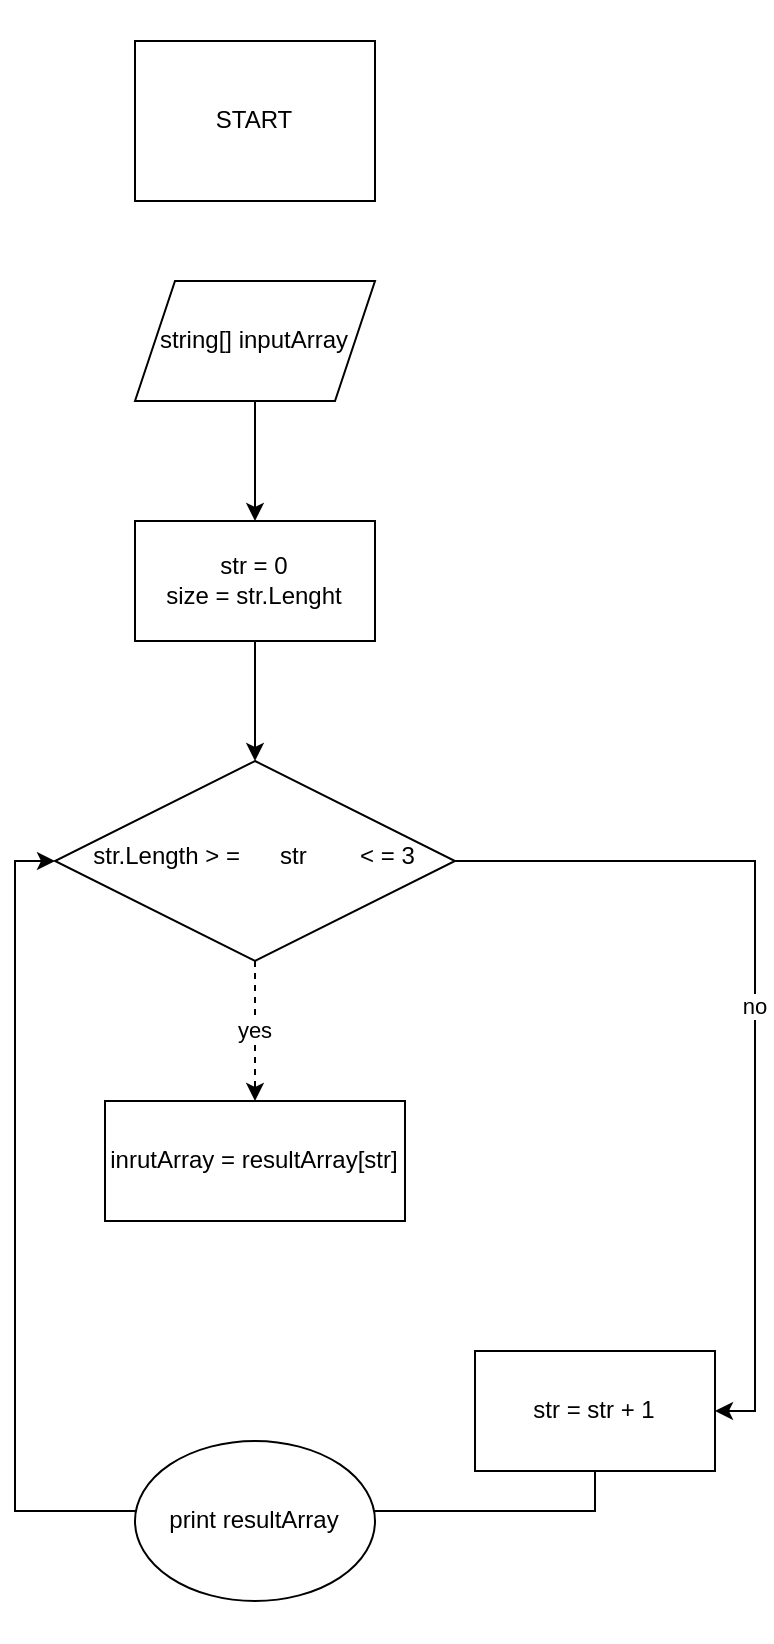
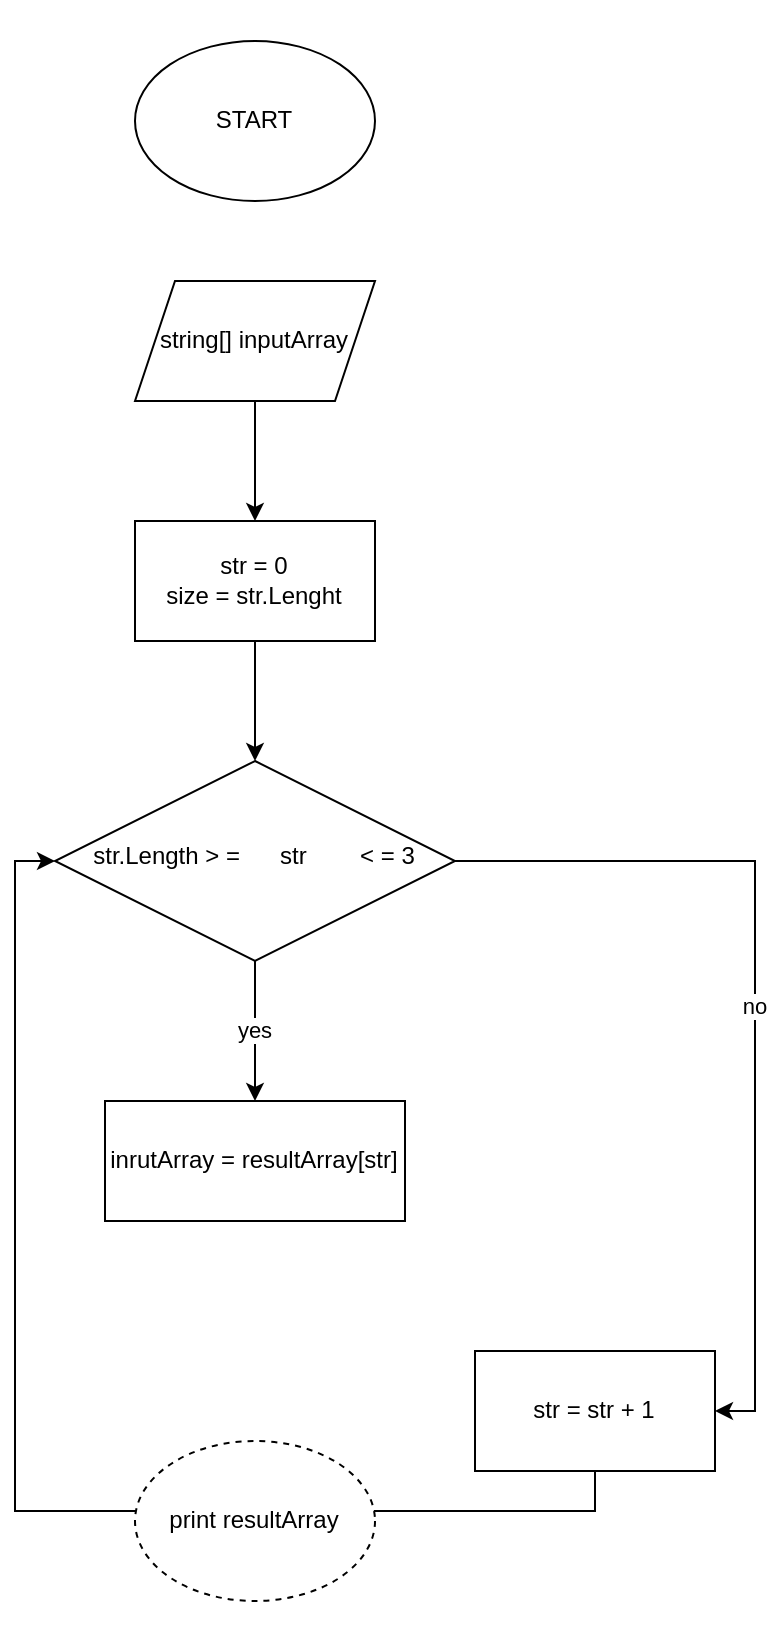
node "START": shape rectangle -> ellipse
edge "str.Length > = str < = 3" -> "inrutArray = resultArray[str]": style dashed -> solid
node "print resultArray": style solid -> dashed
